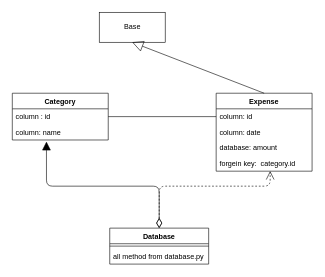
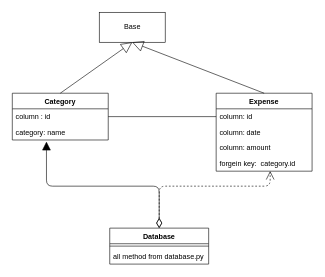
edge "Category" -> "Base": added
node "column: name": label "column: name" -> "category: name"
node "database: amount": label "database: amount" -> "column: amount"
